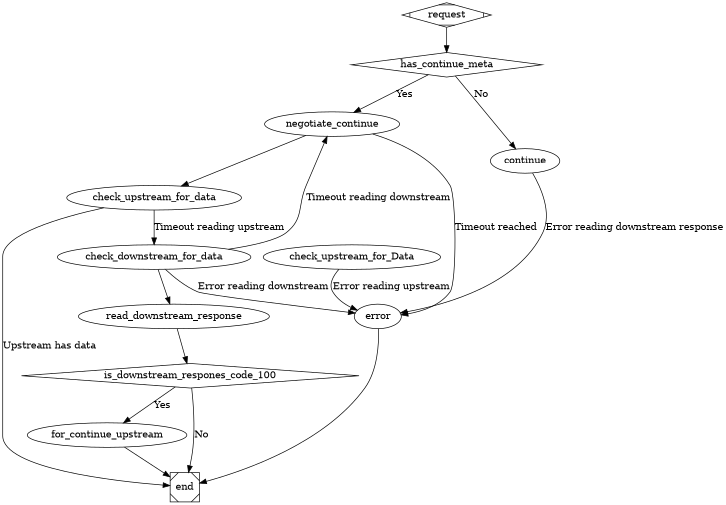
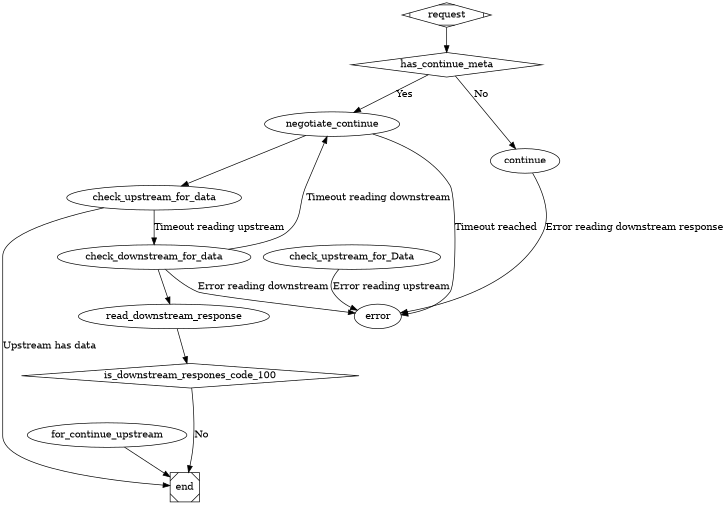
edge "is_downstream_respones_code_100" -> "for_continue_upstream": removed, label "Yes"
edge "error" -> "end": removed
